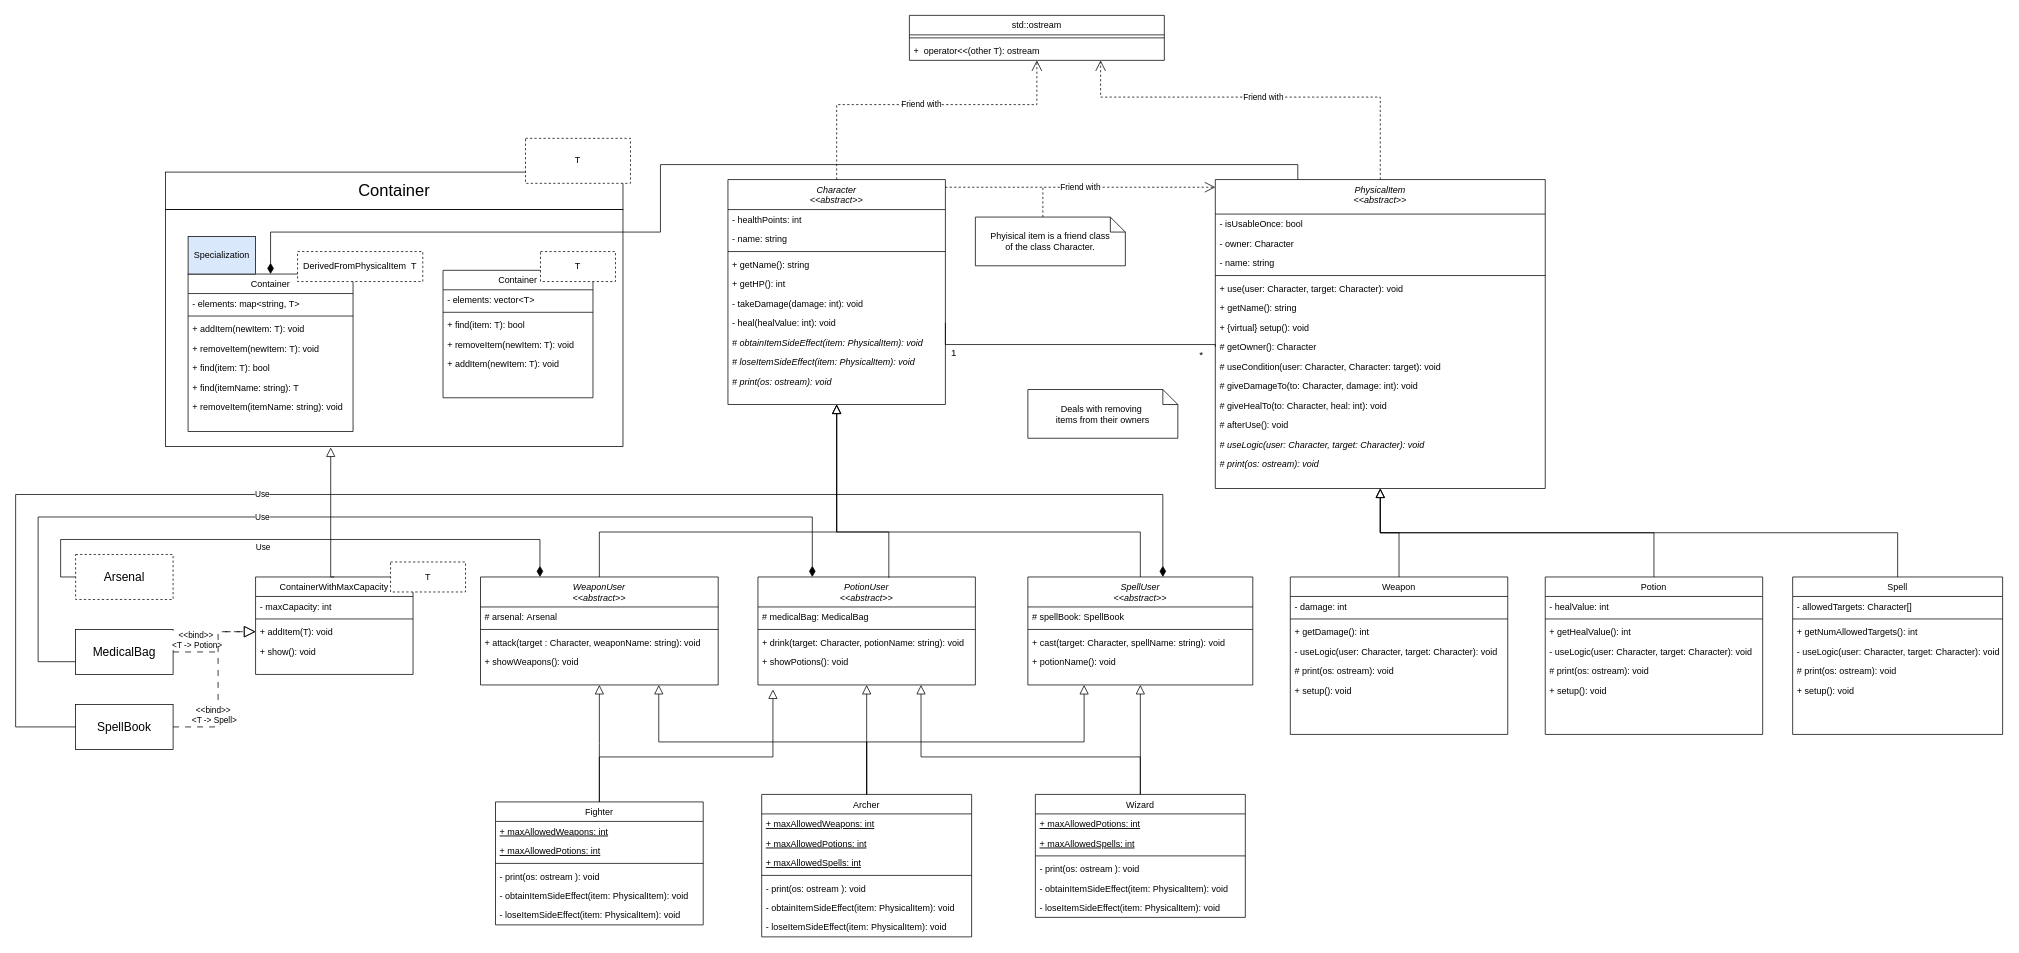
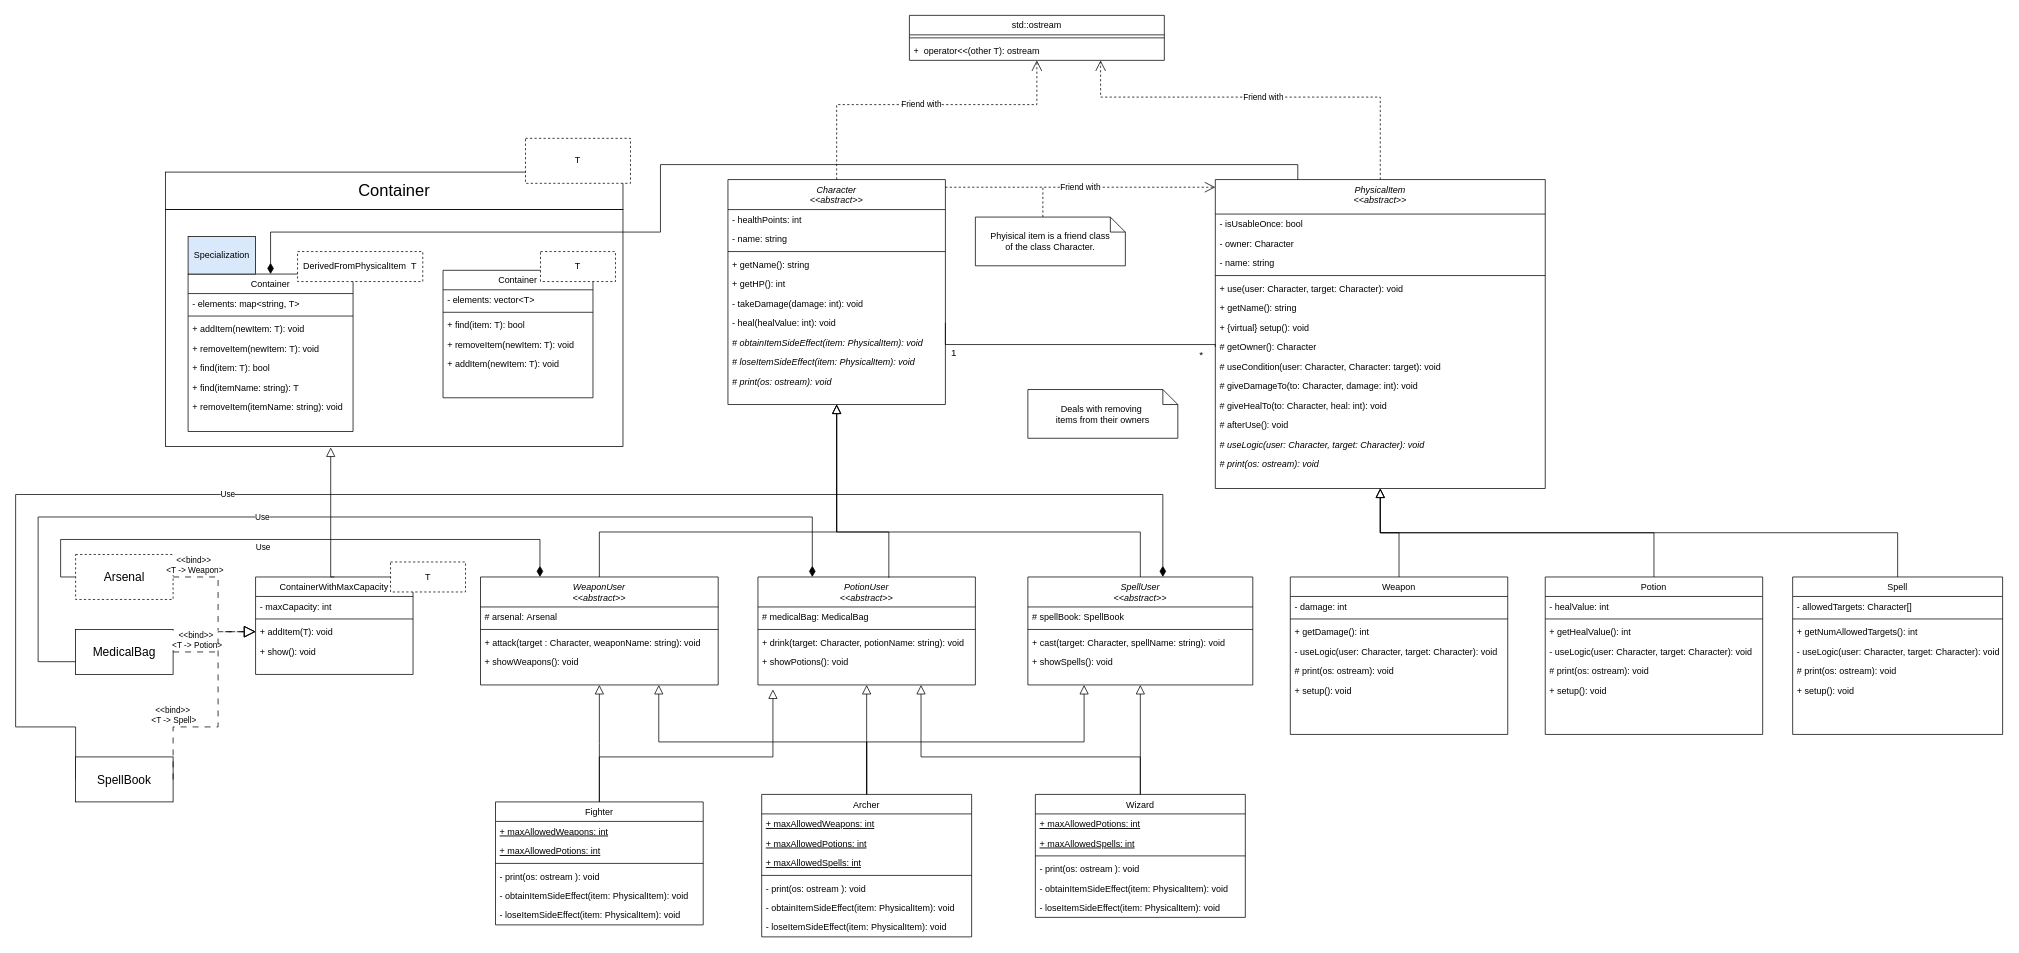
edge "Arsenal" -> "+ addItem(T): void": added, label "<<bind>> <T -> Weapon>"
node "+ potionName(): void": label "+ potionName(): void" -> "+ showSpells(): void"
node "SpellBook": moved (124, 727) -> (124, 780)
